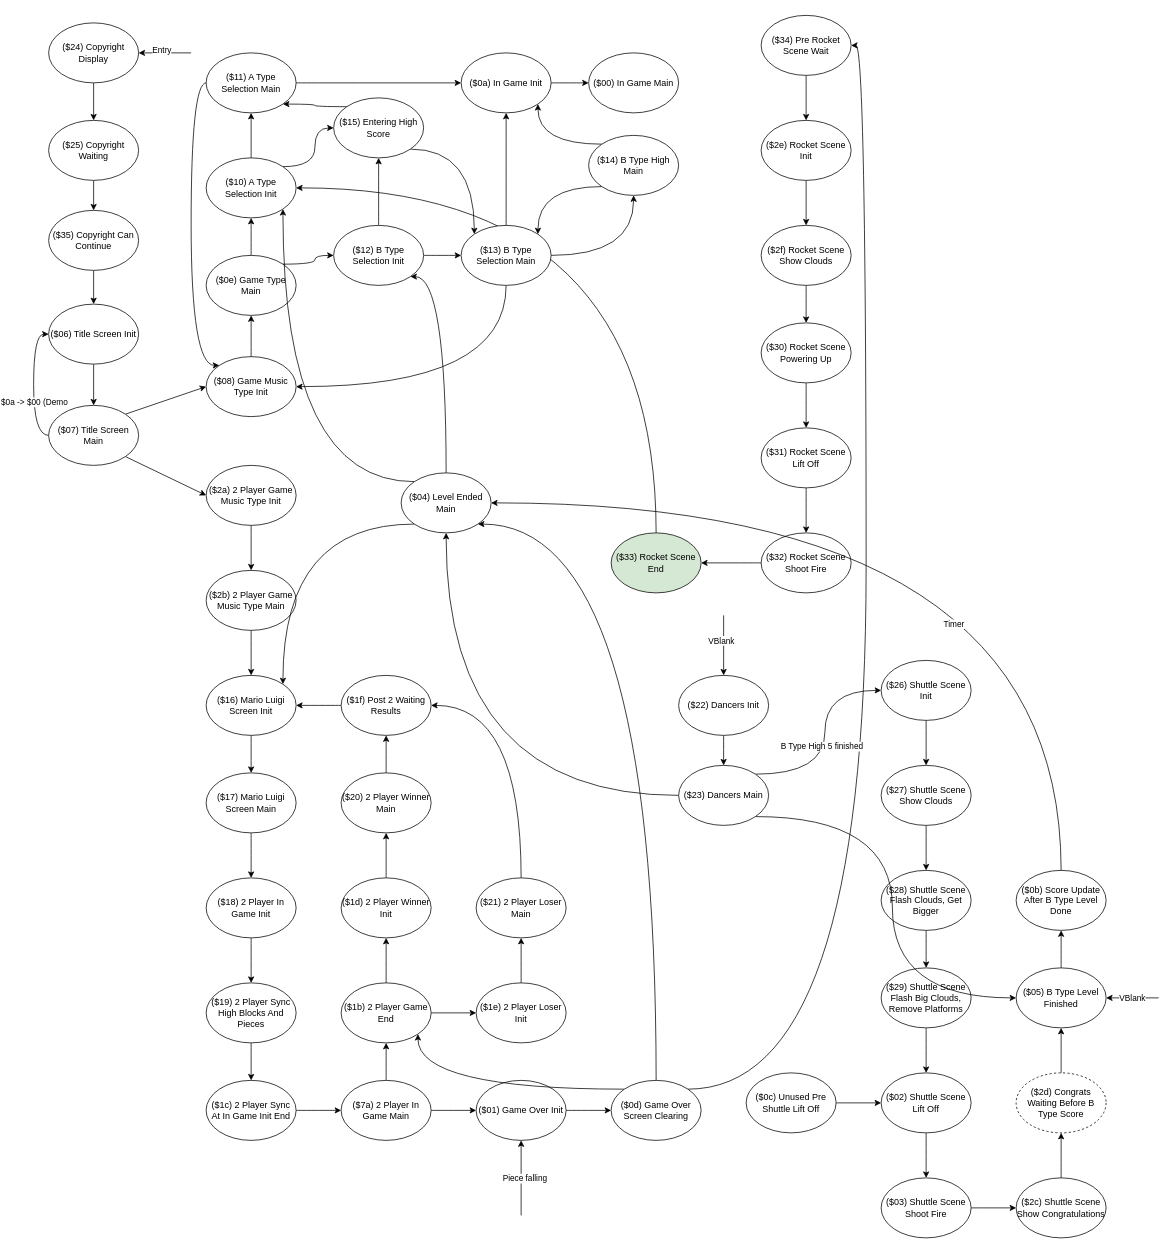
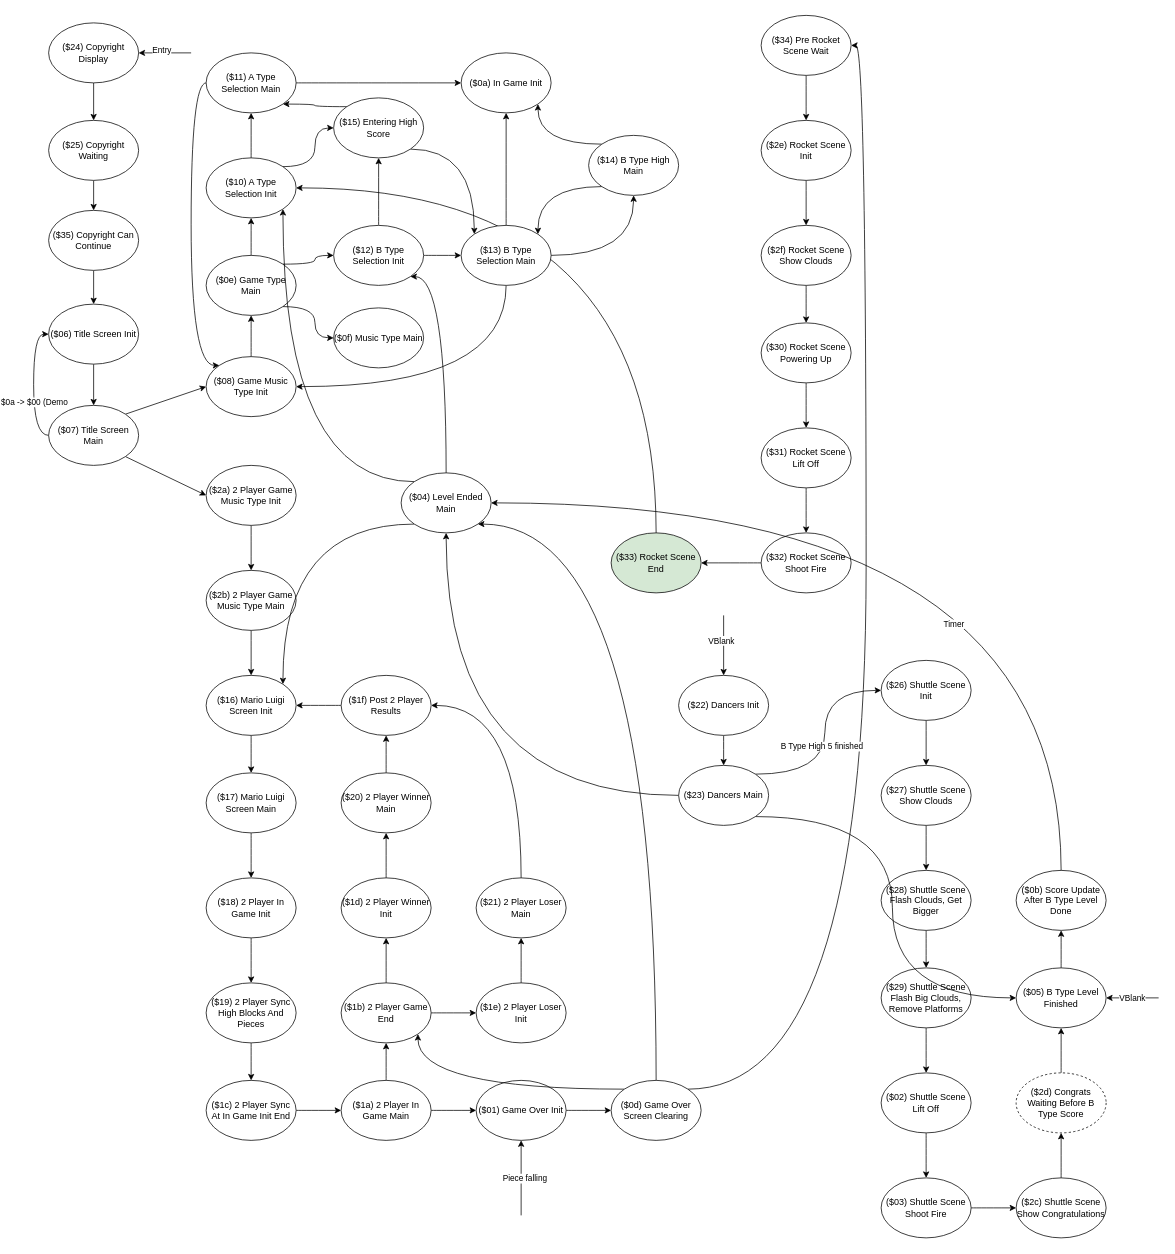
edge "($0a) In Game Init" -> "($00) In Game Main": removed
node "($00) In Game Main": removed
edge "($0e) Game Type Main" -> "($0f) Music Type Main": added
node "($0f) Music Type Main": added
node "($1f) Post 2 Waiting Results": label "($1f) Post 2 Waiting Results" -> "($1f) Post 2 Player Results"
node "($0c) Unused Pre Shuttle Lift Off": removed
edge "($0c) Unused Pre Shuttle Lift Off" -> "($02) Shuttle Scene Lift Off": removed
node "($7a) 2 Player In Game Main": label "($7a) 2 Player In Game Main" -> "($1a) 2 Player In Game Main"
